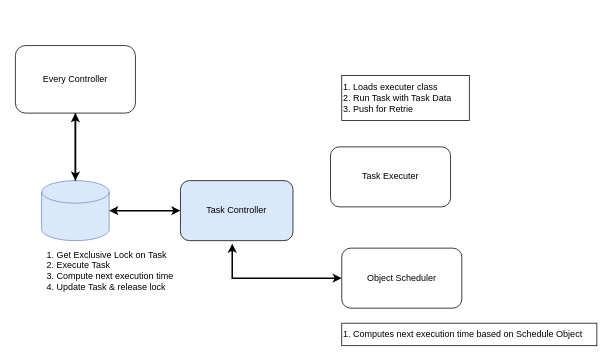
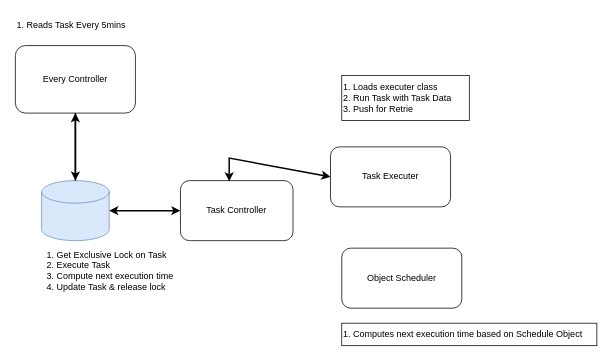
node "1. Reads Task Every 5mins": added
edge "Task Executer" -- "Task Controller": added
node "Task Controller": fillcolor #dae8fc -> #ffffff
edge "Task Controller" -- "Object Scheduler": removed
